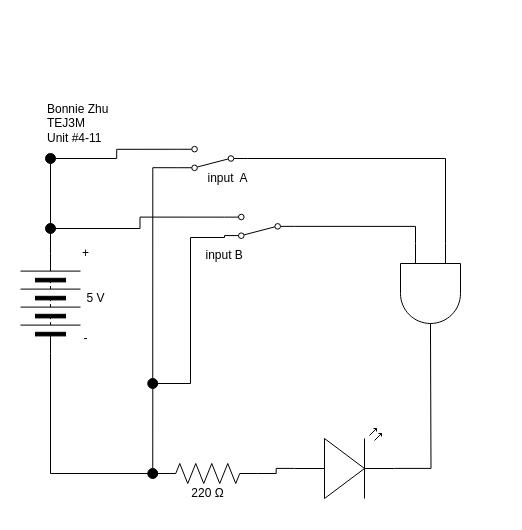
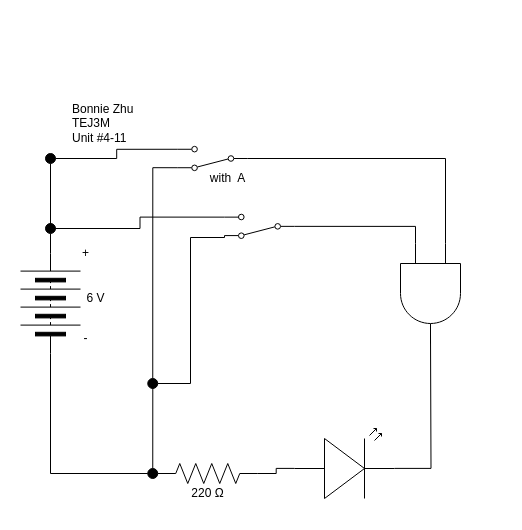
node "Bonnie Zhu TEJ3M Unit #4-11": moved (86, 124) -> (111, 124)
node "input A": label "input A" -> "with A"
node "input B": removed
node "5 V": label "5 V" -> "6 V"
